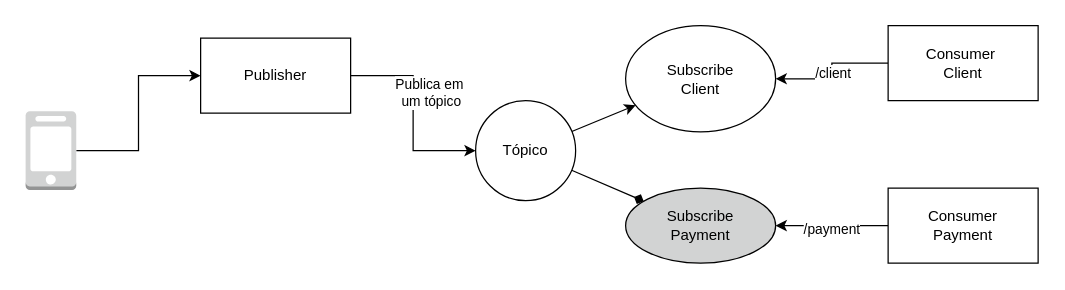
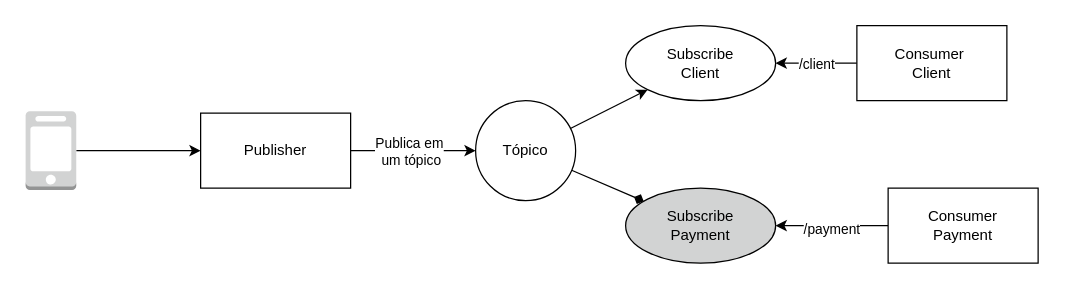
node "Consumer Client": moved (963, 63) -> (932, 63)
node "Publisher": moved (276, 76) -> (276, 151)
node "Subscribe Client": size 150x106 -> 150x75
